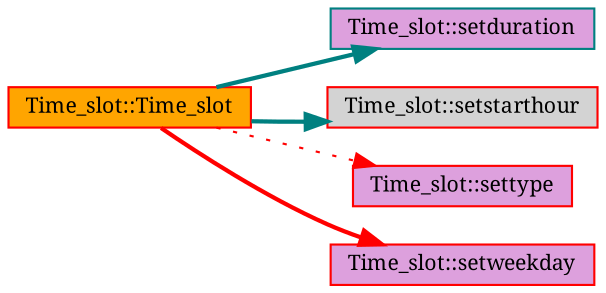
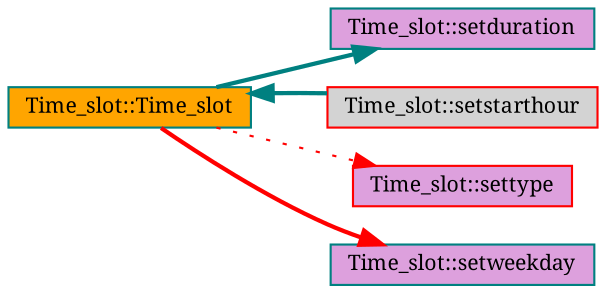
node "Time_slot::Time_slot": color red -> teal
edge "Time_slot::Time_slot" -> "Time_slot::setstarthour": reversed
node "Time_slot::setweekday": color red -> teal
